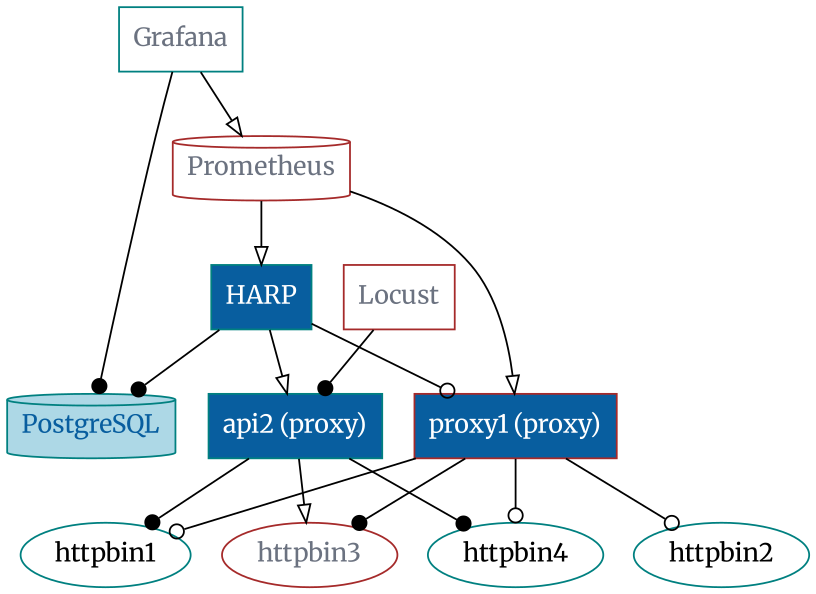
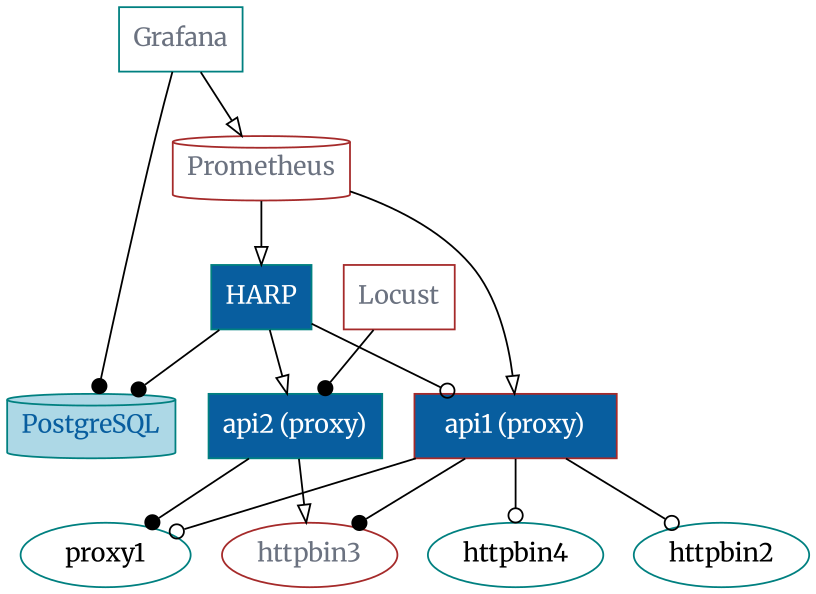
node "proxy1 (proxy)": label "proxy1 (proxy)" -> "api1 (proxy)"
edge "api2 (proxy)" -> "httpbin4": removed
node "httpbin1": label "httpbin1" -> "proxy1"
